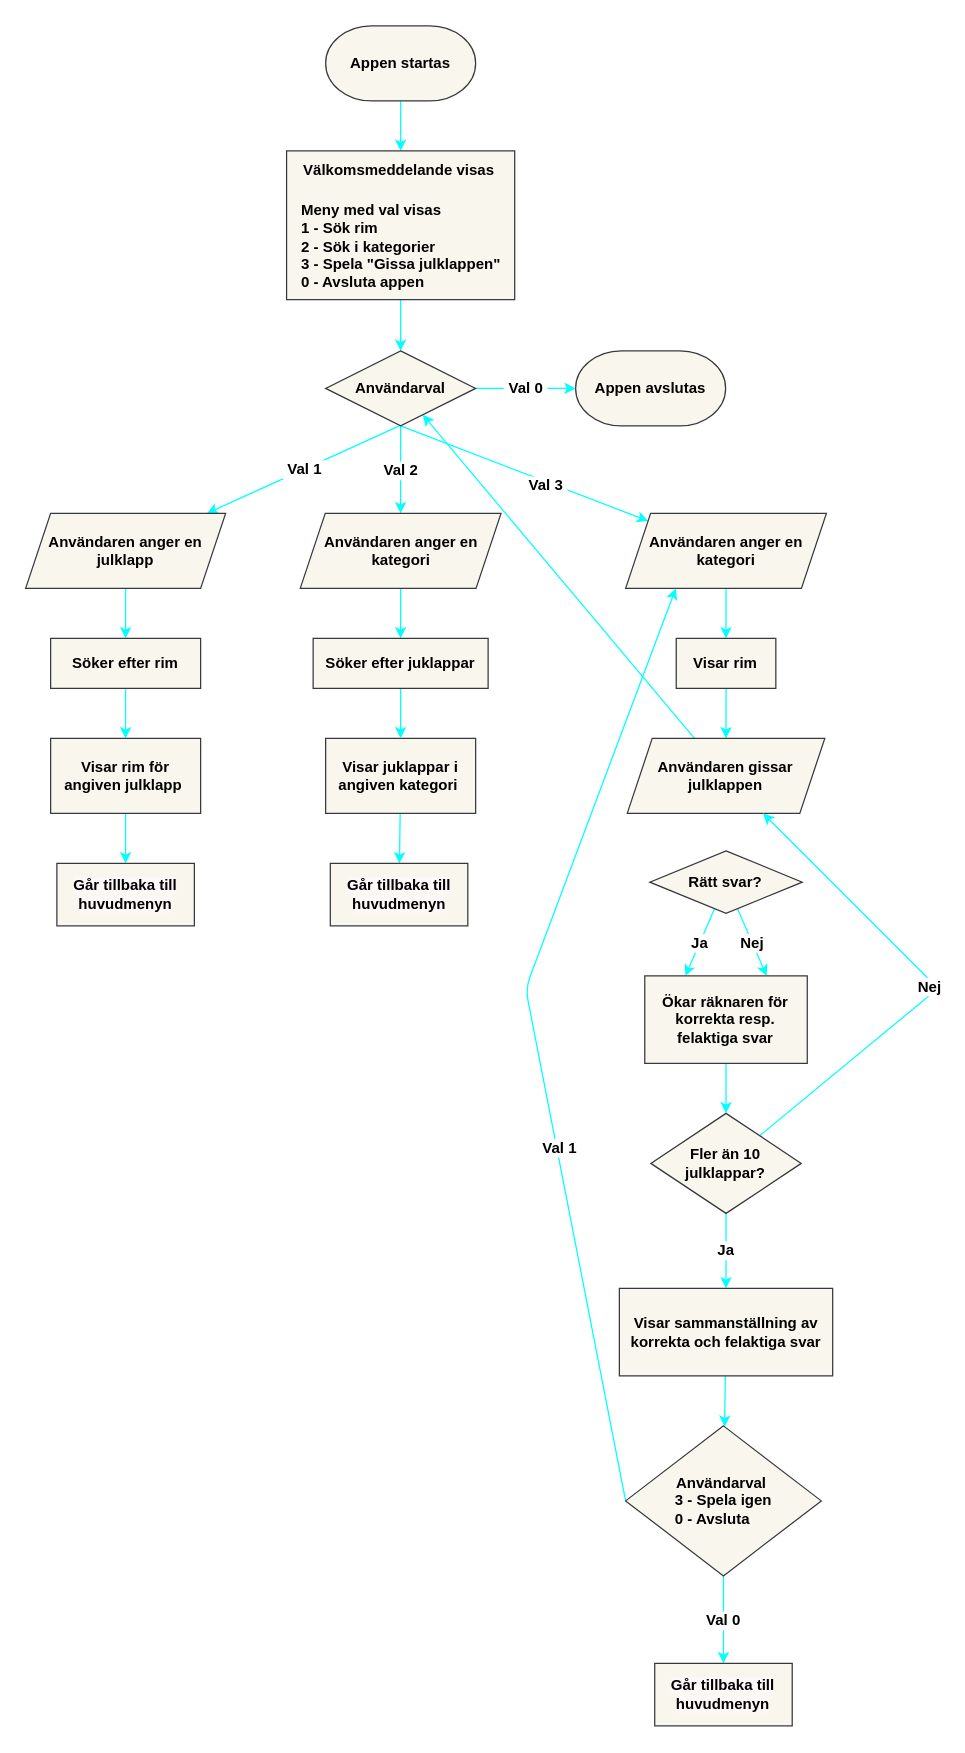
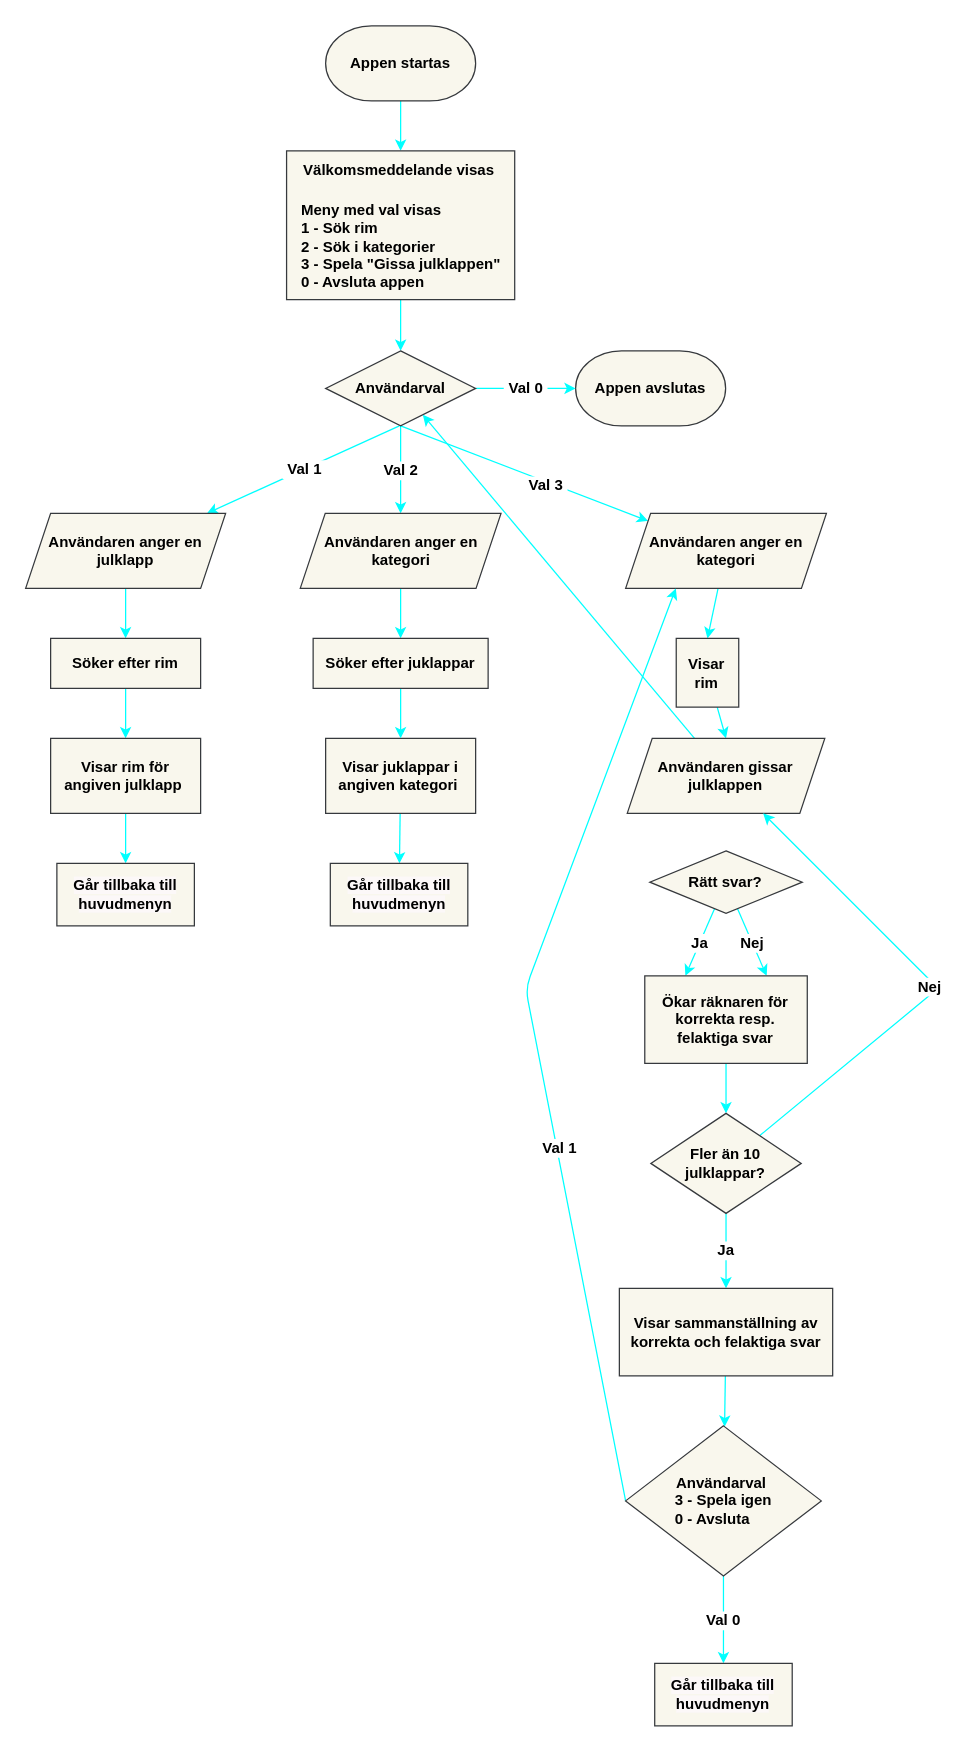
node "Visar rim": size 100x50 -> 63x69
